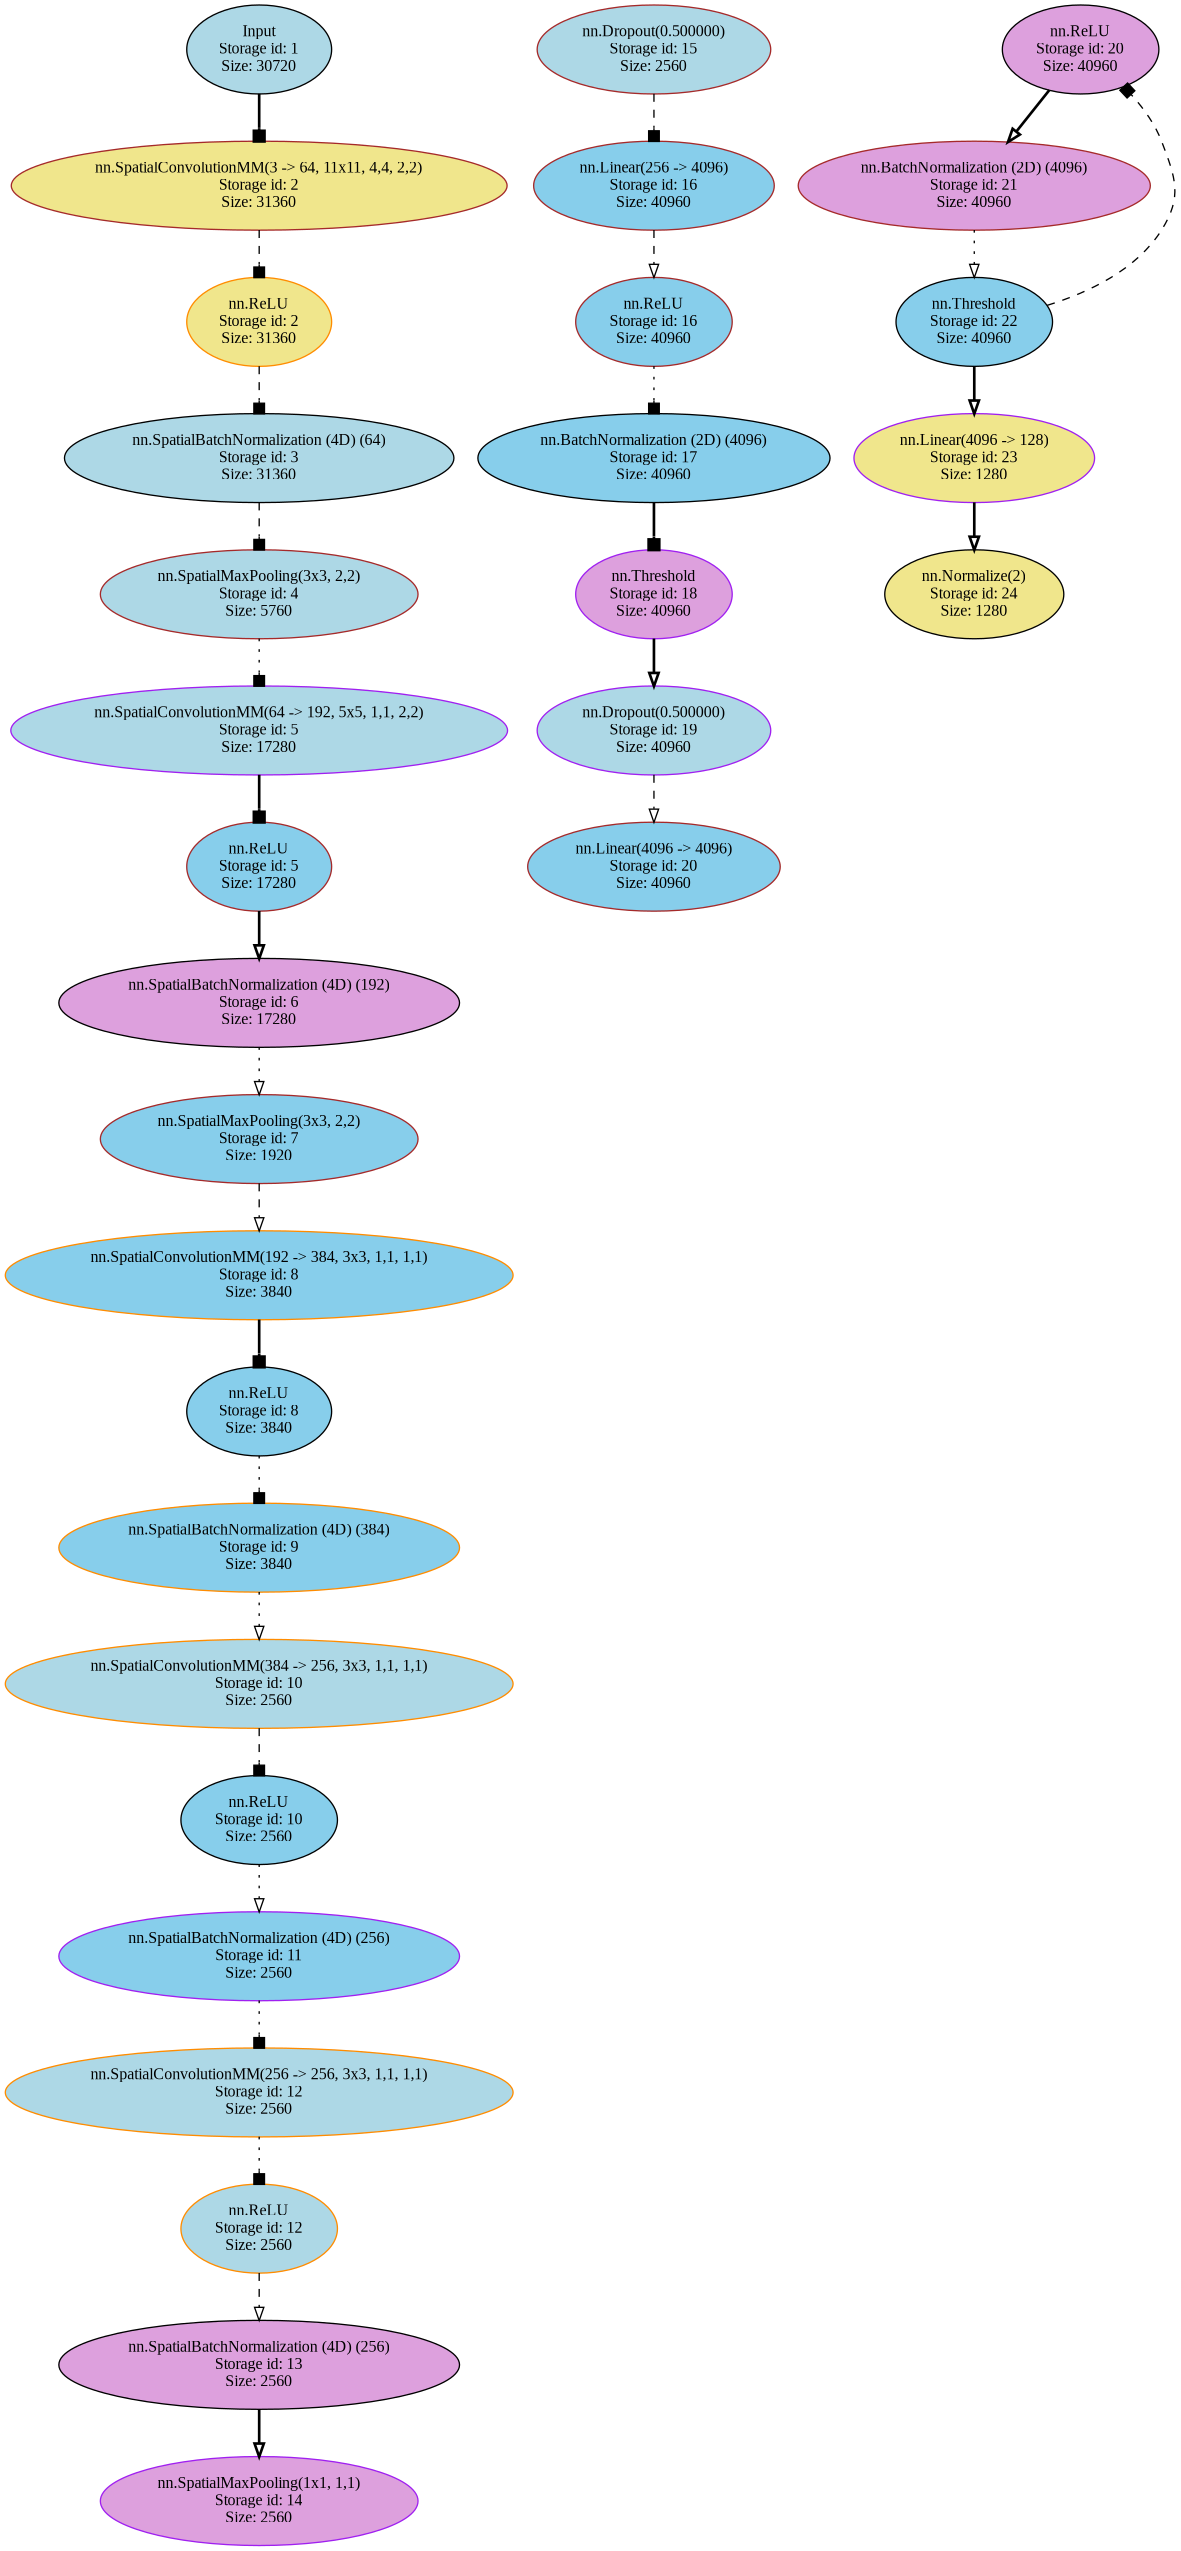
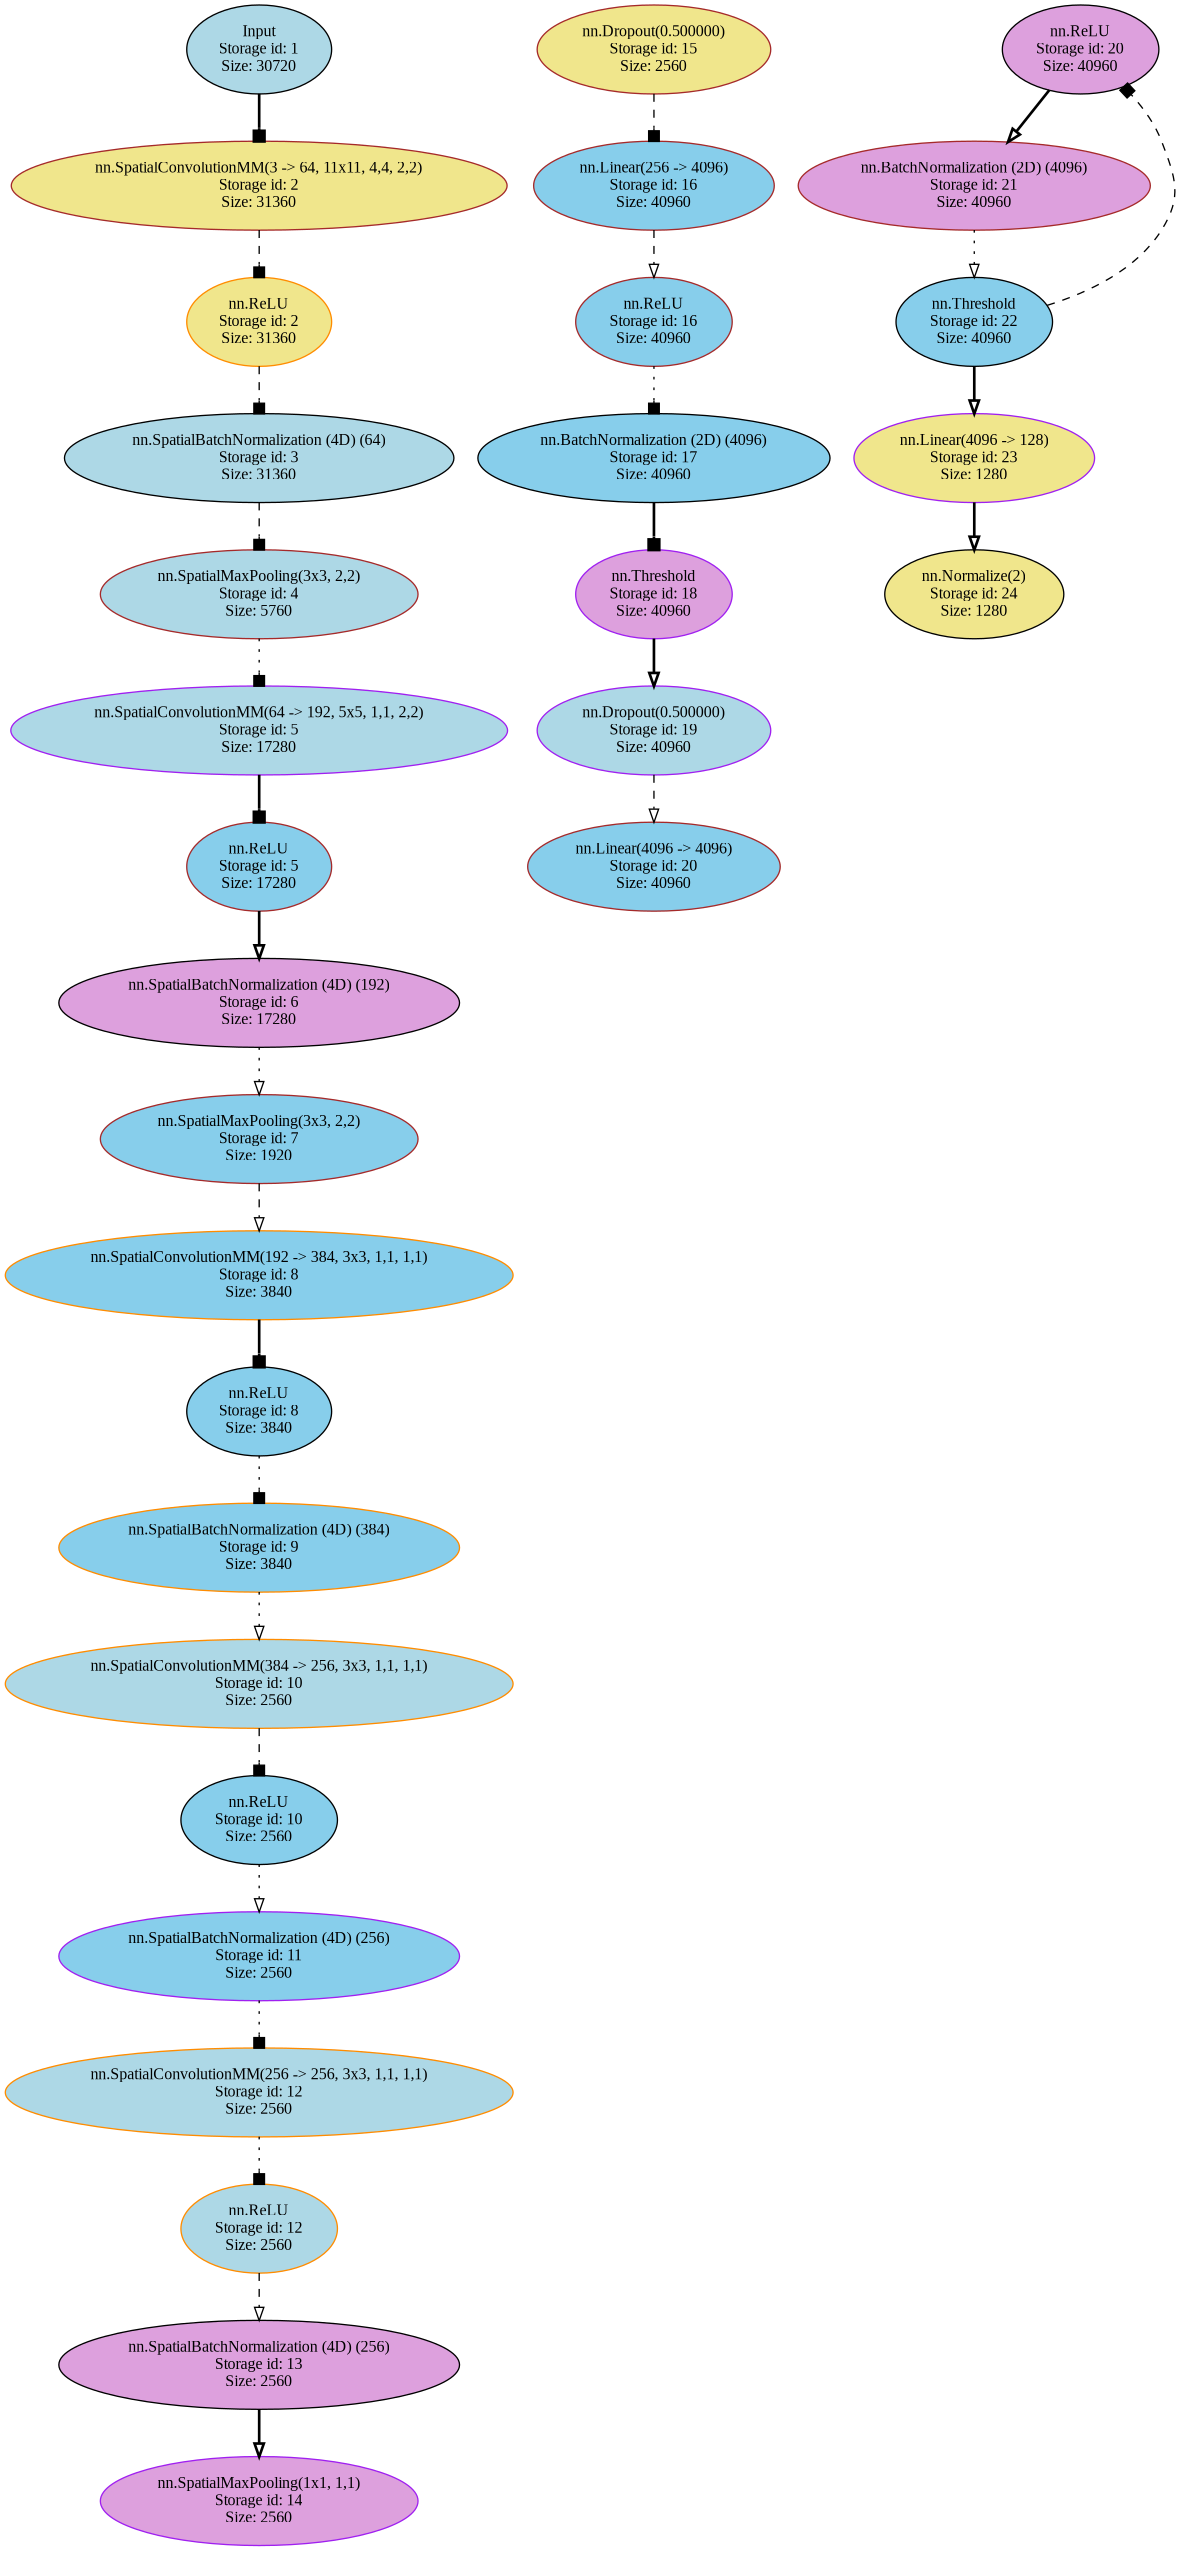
node "nn.Dropout(0.500000) Storage id: 15 Size: 2560": fillcolor lightblue -> khaki
